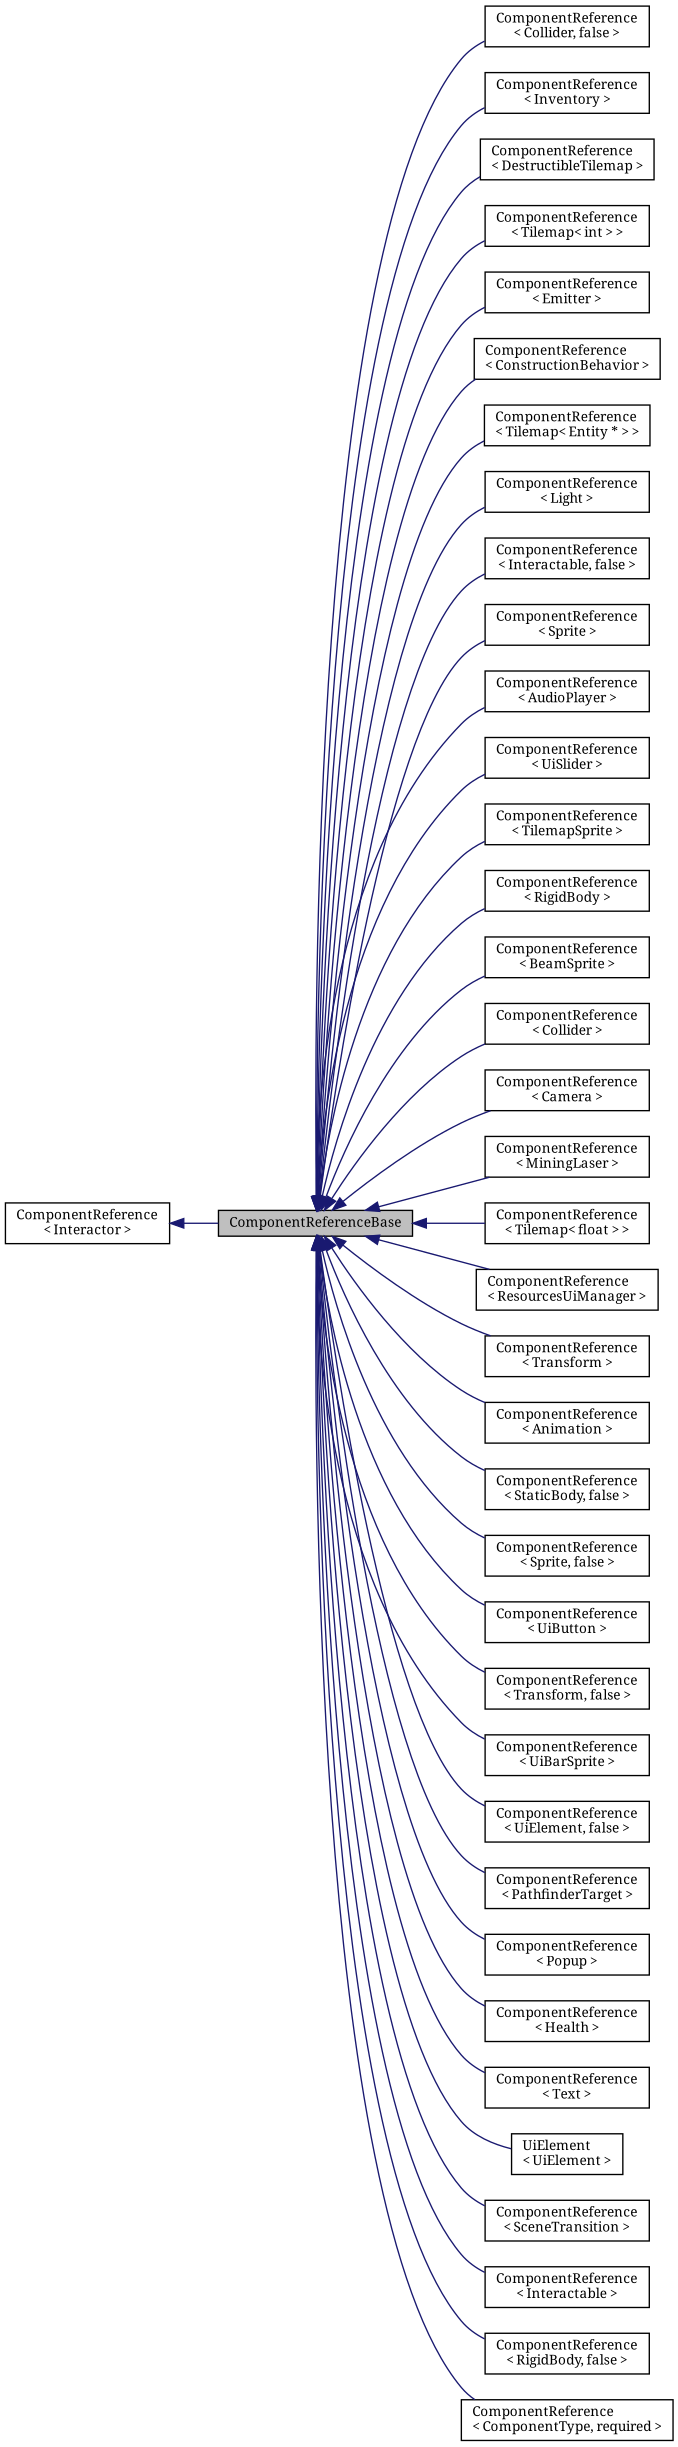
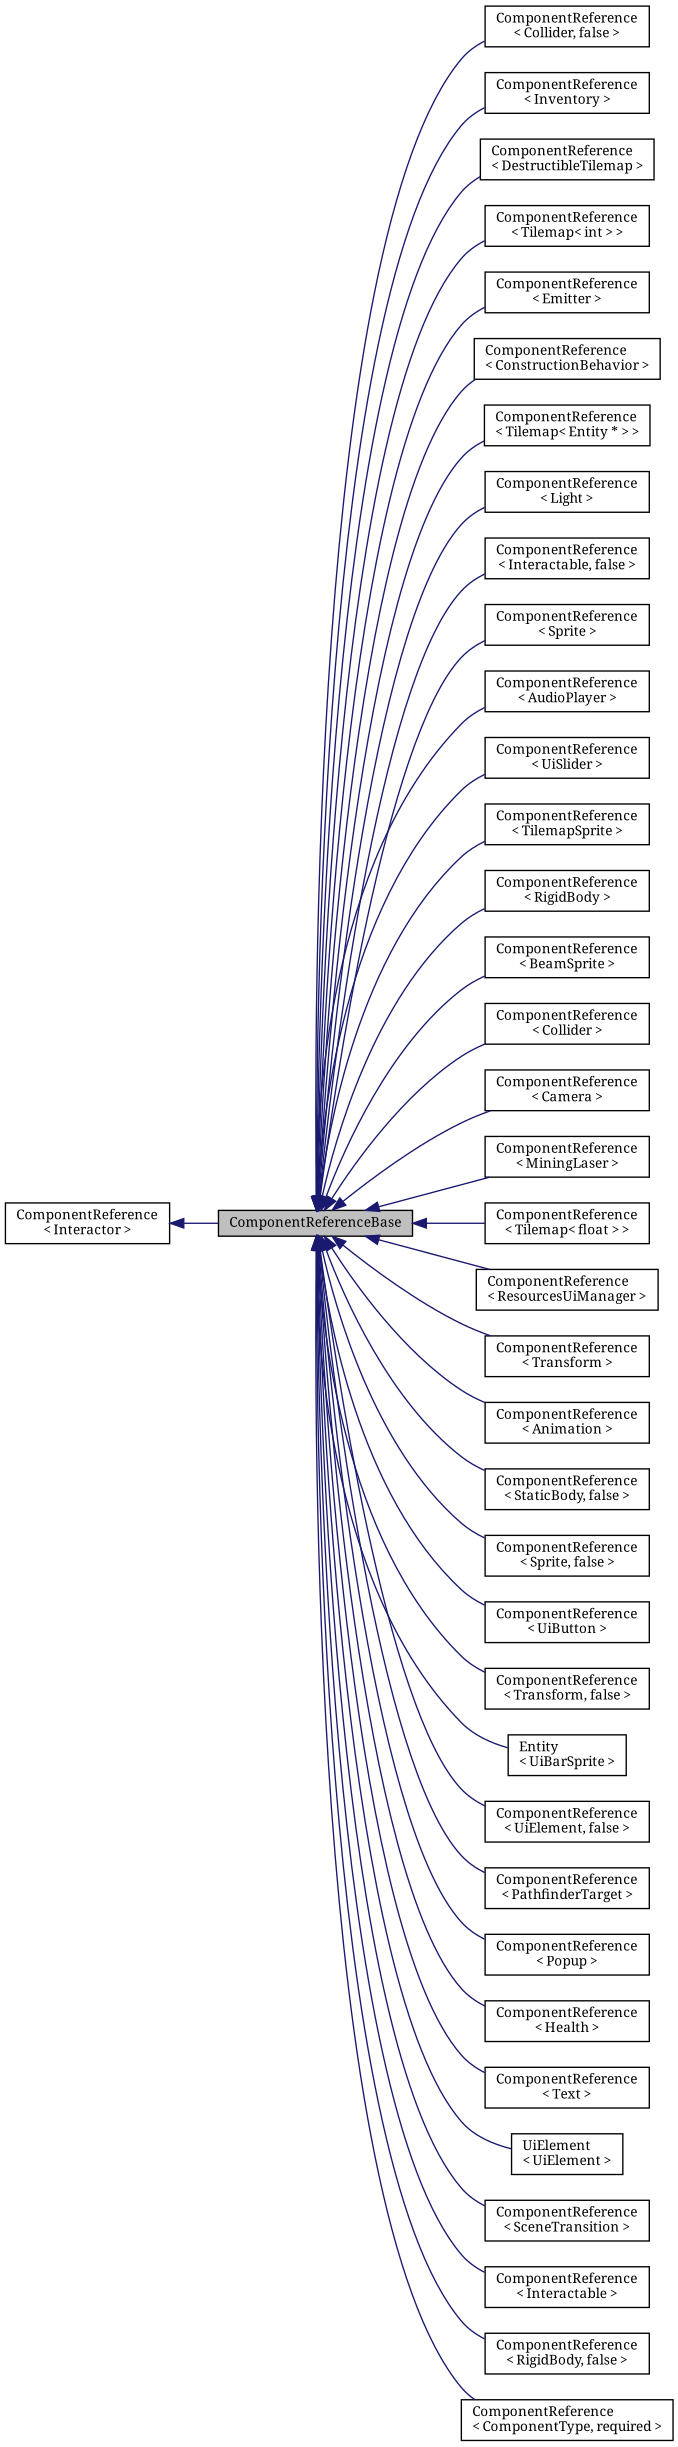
node "ComponentReference < UiBarSprite >": label "ComponentReference < UiBarSprite >" -> "Entity < UiBarSprite >"
